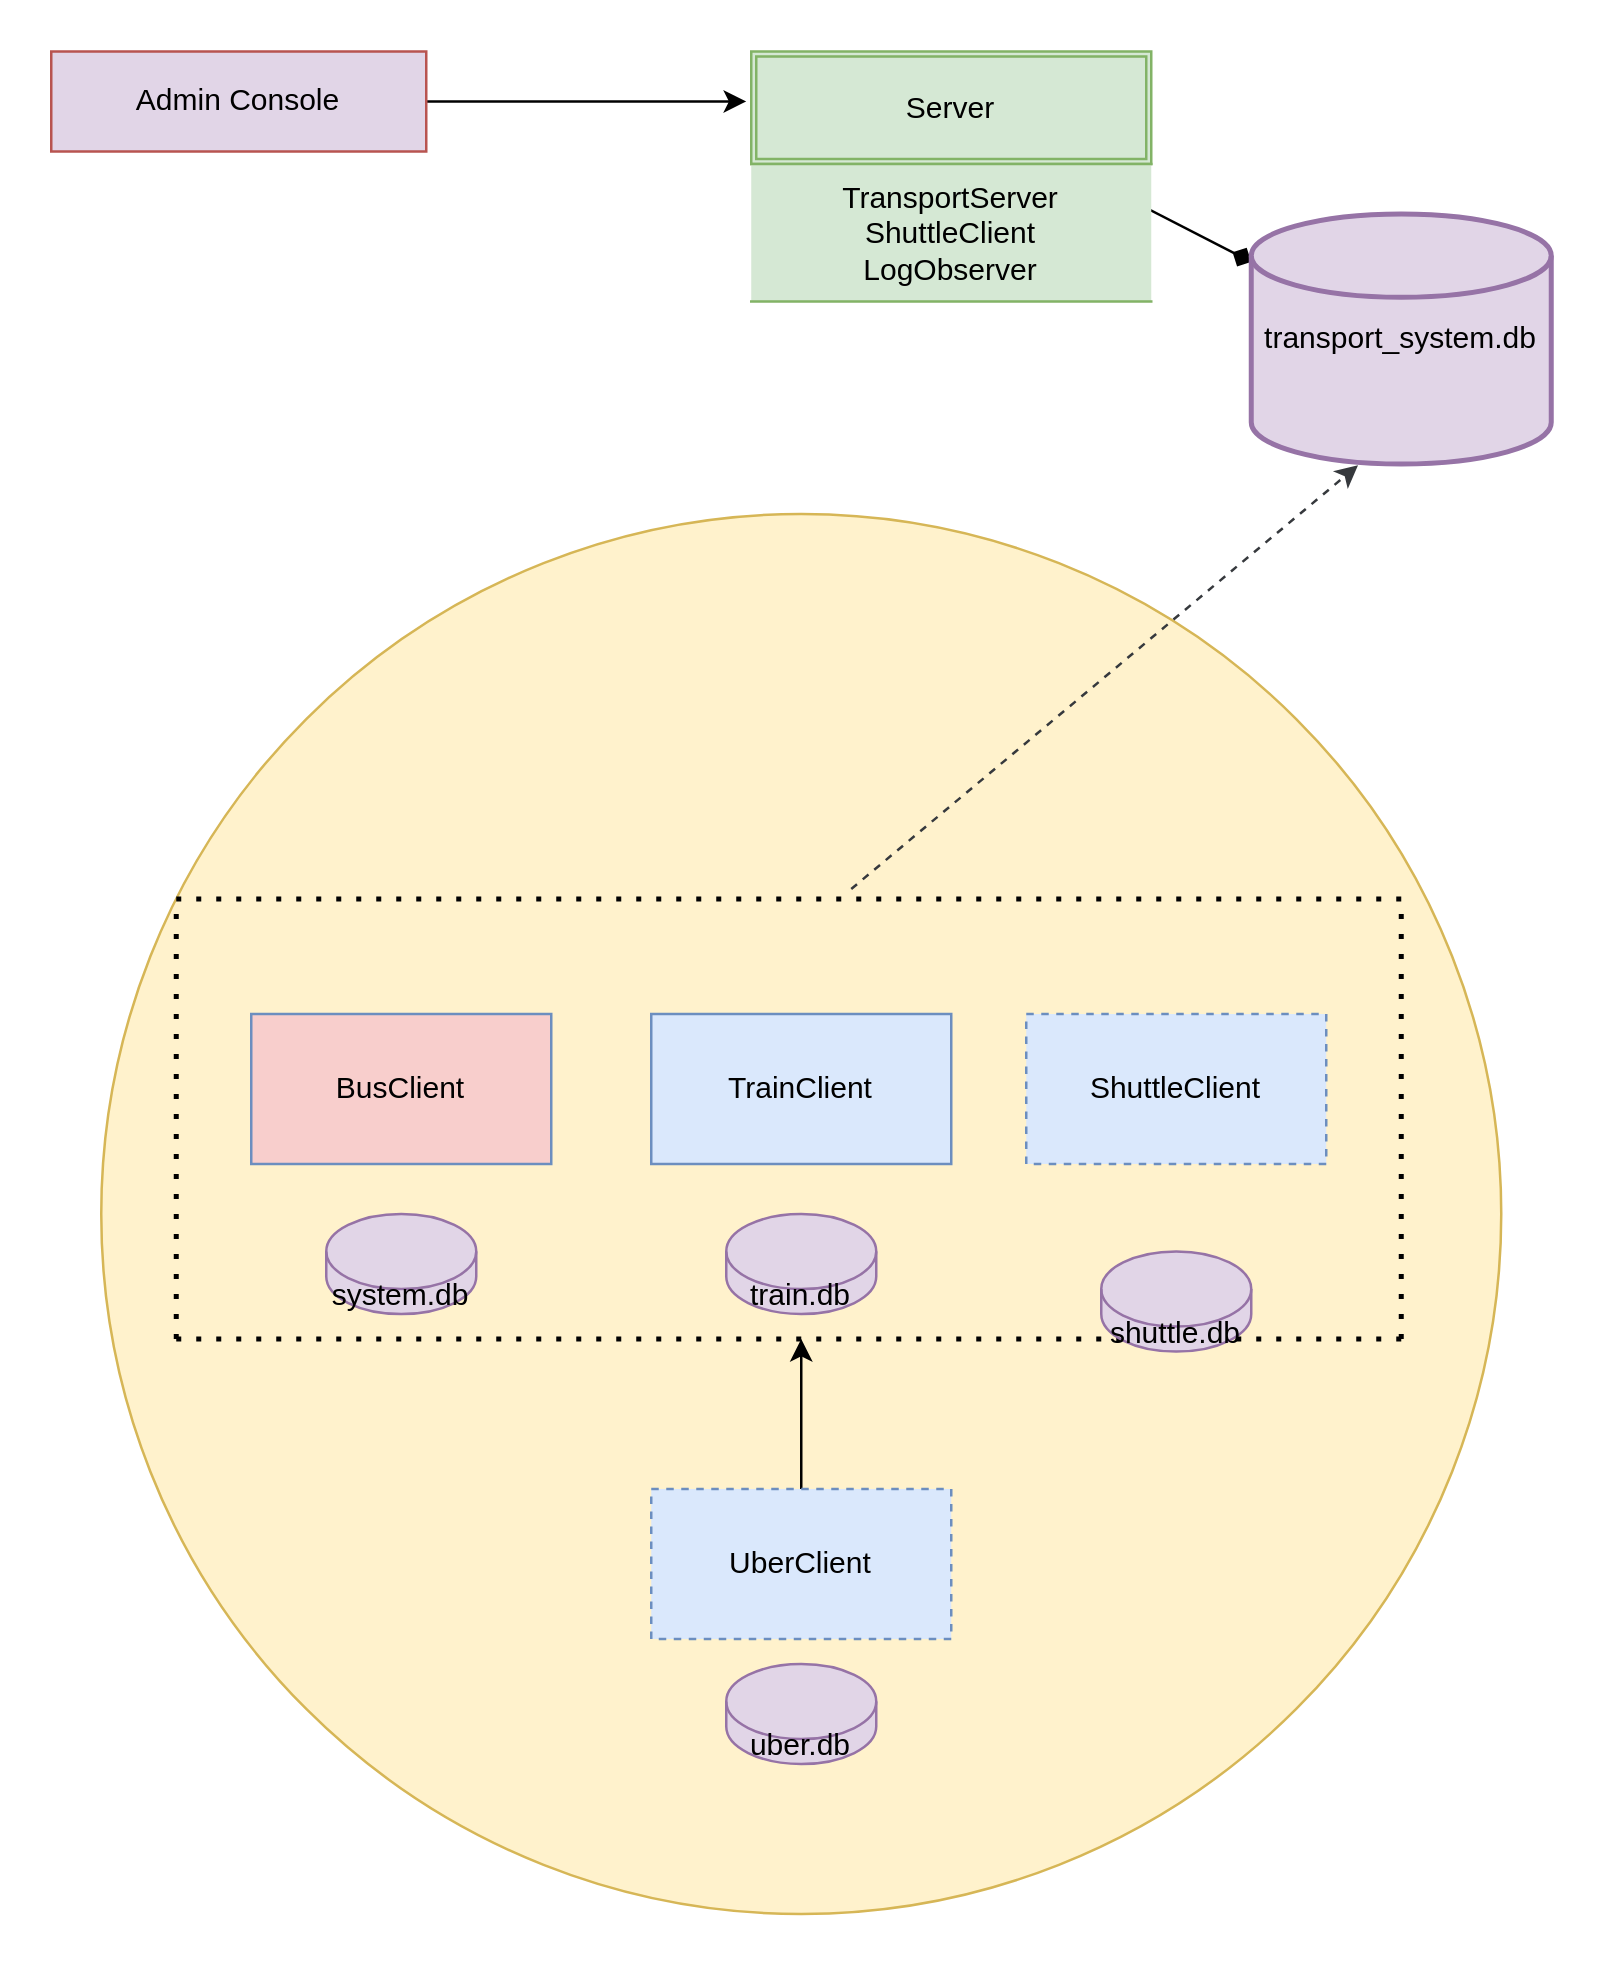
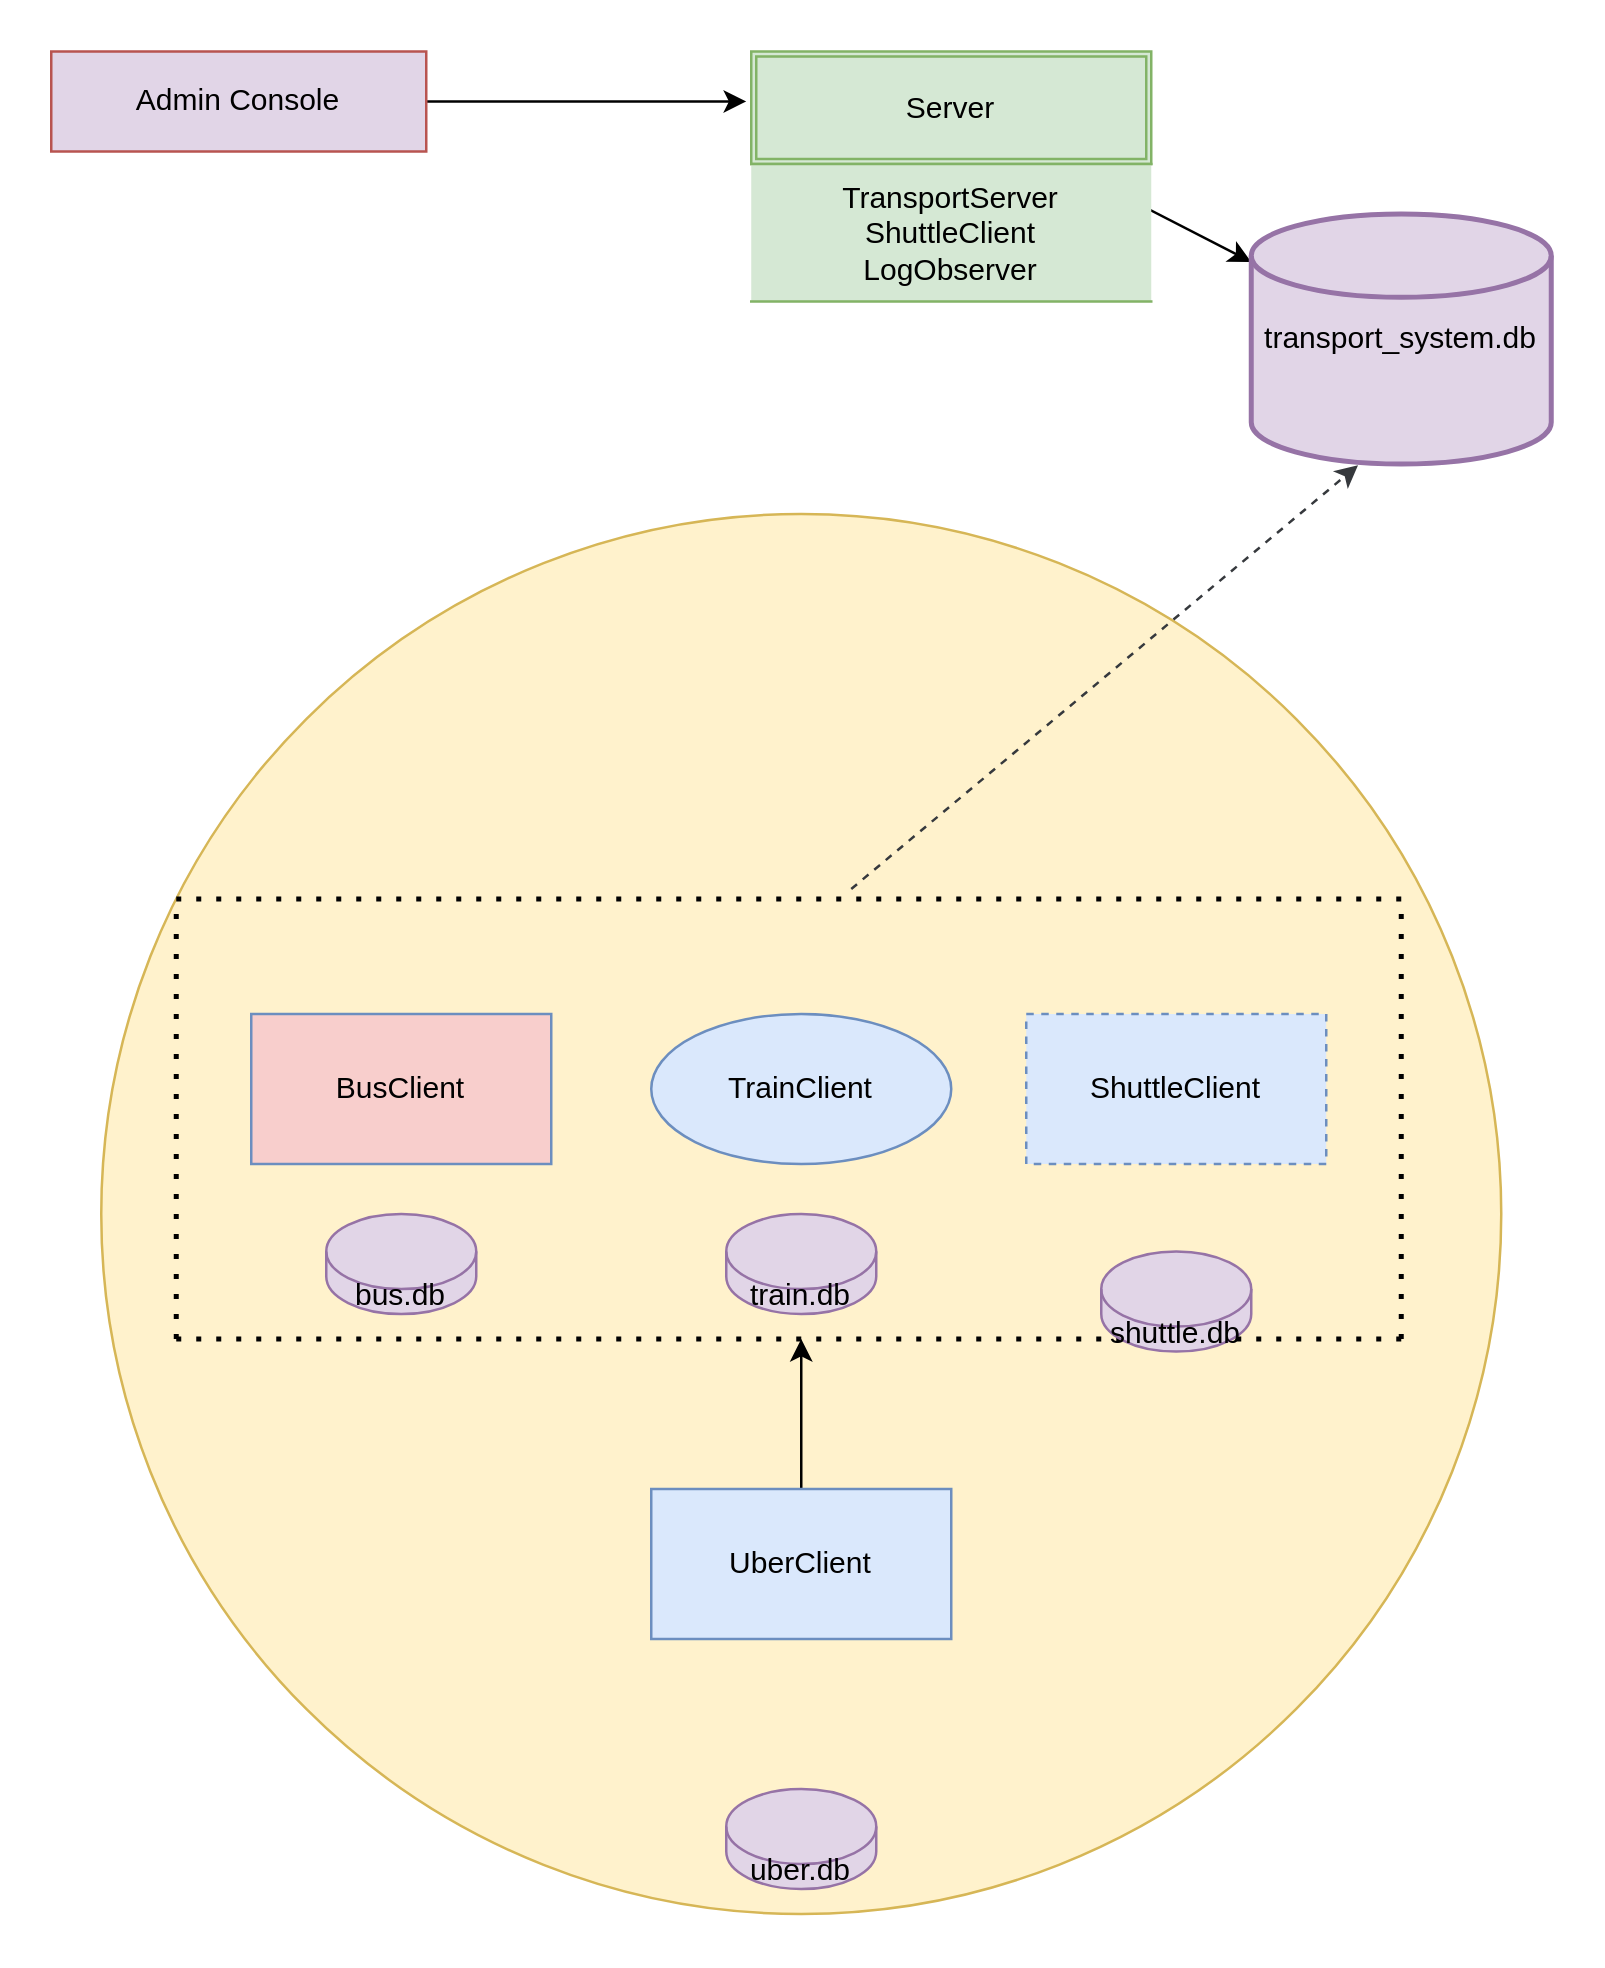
edge "Server" -> "transport_system.db": arrowhead diamond -> classic
node "TrainClient": shape rectangle -> ellipse
node "system.db": label "system.db" -> "bus.db"
node "UberClient": style dashed -> solid
node "uber.db": moved (801, 1714) -> (801, 1839)
